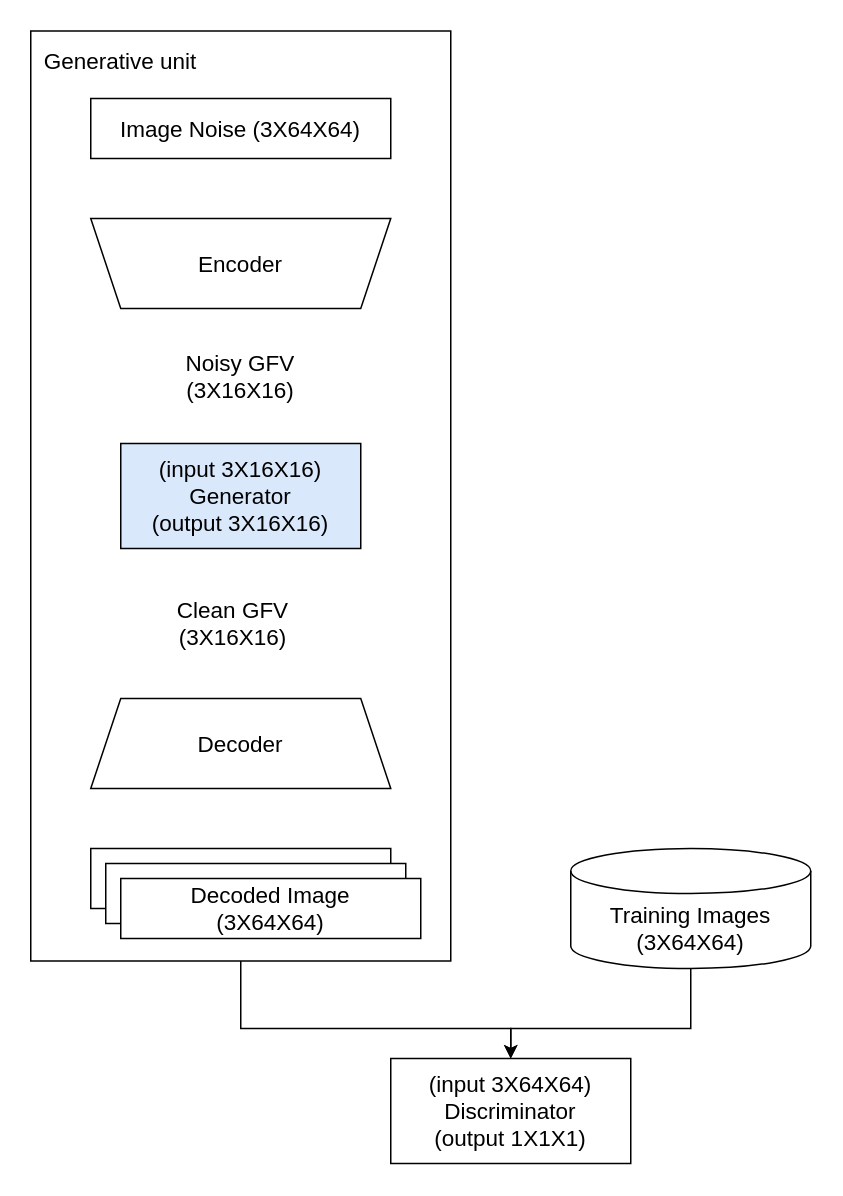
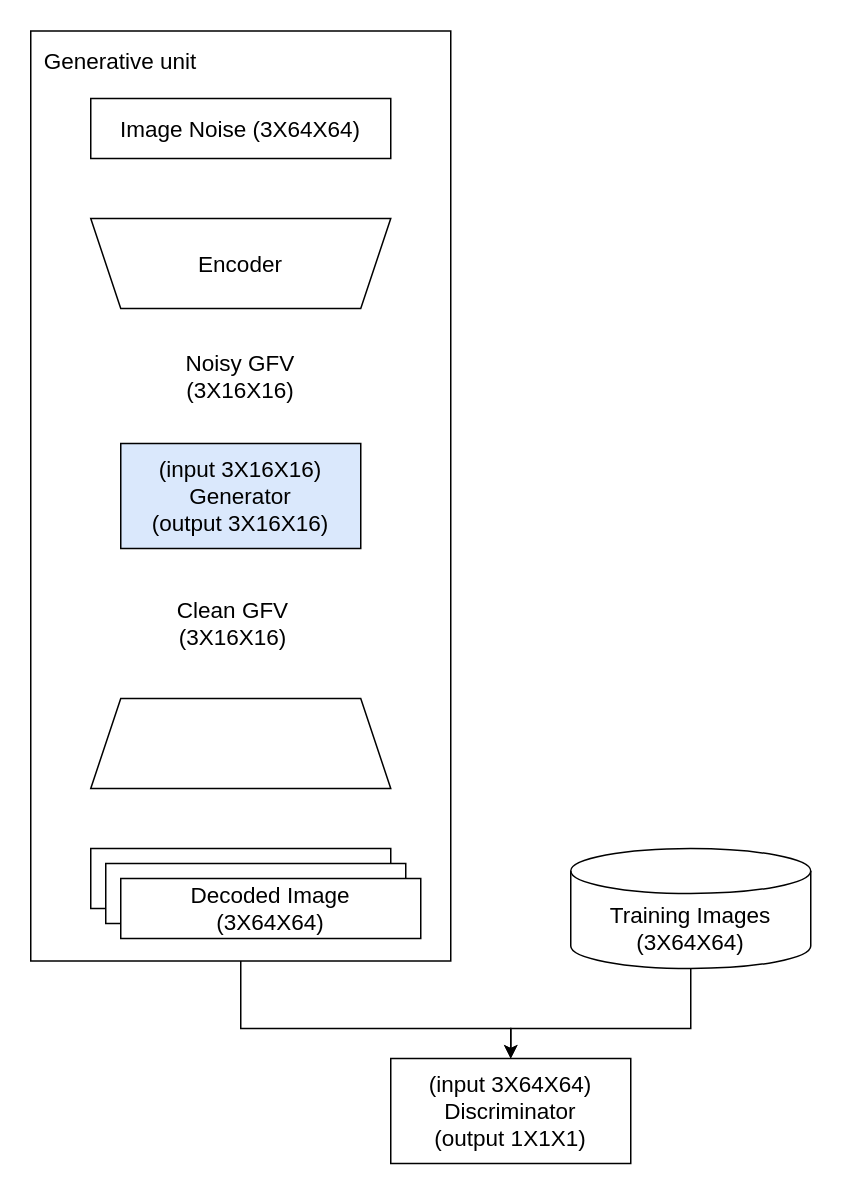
node "Decoder": removed
